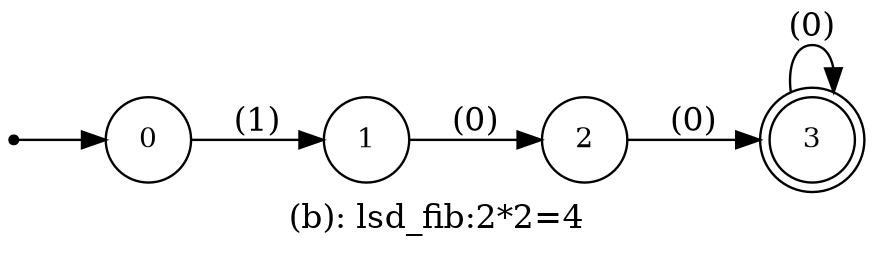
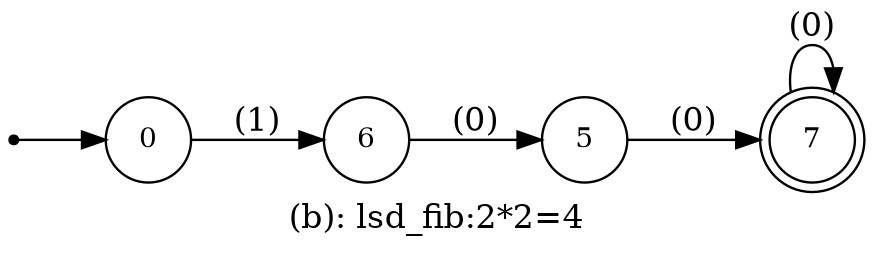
node "1": label "1" -> "6"
node "2": label "2" -> "5"
node "3": label "3" -> "7"
